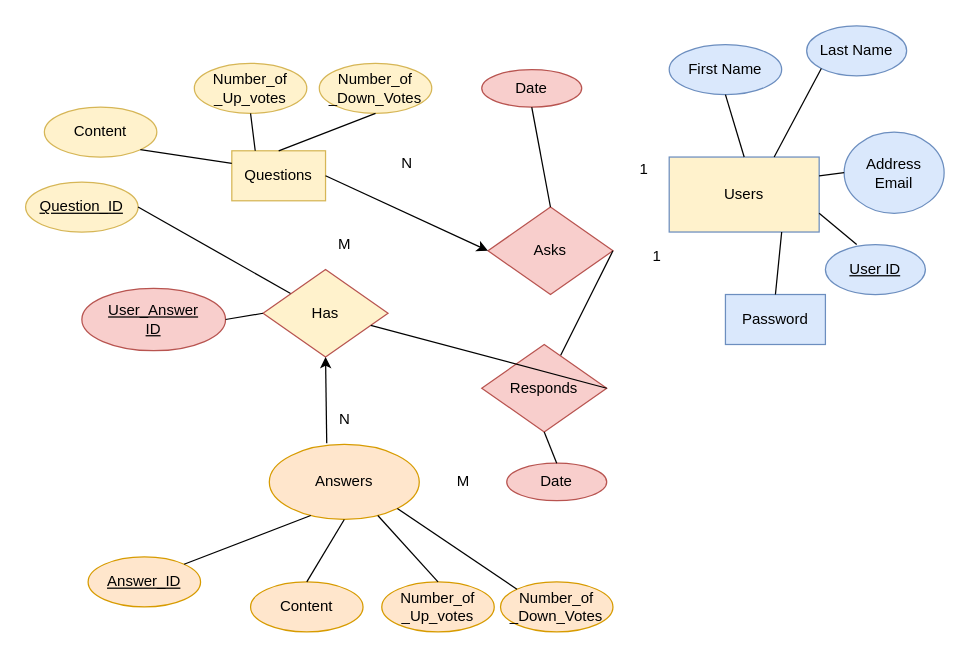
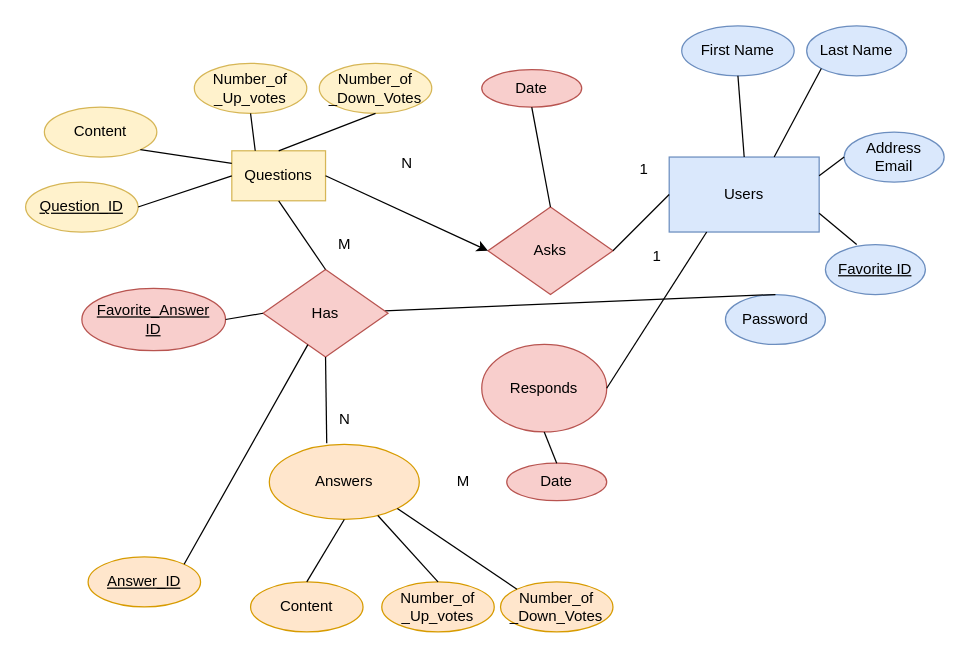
node "First Name": moved (726, 69) -> (738, 51)
node "Address Email": size 100x81 -> 100x50
node "Users": fillcolor #fff2cc -> #dae8fc
edge "Questions" -- "Has": added
edge "Question_ID" -- "Has": now "Question_ID" -- "Questions"
edge "Users" -- "Password": now "Has" -- "Password"
node "User ID": label "User ID" -> "Favorite ID"
edge "Asks" -- "Responds": now "Asks" -- "Users"
node "Has": fillcolor #fff2cc -> #f8cecc
node "User_Answer ID": label "User_Answer ID" -> "Favorite_Answer ID"
node "Password": shape rectangle -> ellipse
edge "Has" -- "Responds": now "Users" -- "Responds"
edge "Answers" -> "Has": arrowhead classic -> none
node "Responds": shape diamond -> ellipse
edge "Answers" -- "Answer_ID": now "Has" -- "Answer_ID"
